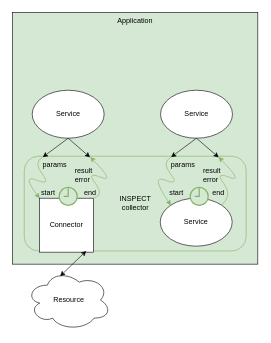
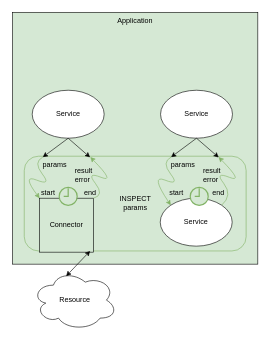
node "INSPECT collector": label "INSPECT collector" -> "INSPECT params"
node "Connector": fillcolor #ffffff -> #d5e8d4
node "Resource": moved (68, 300) -> (74, 300)
